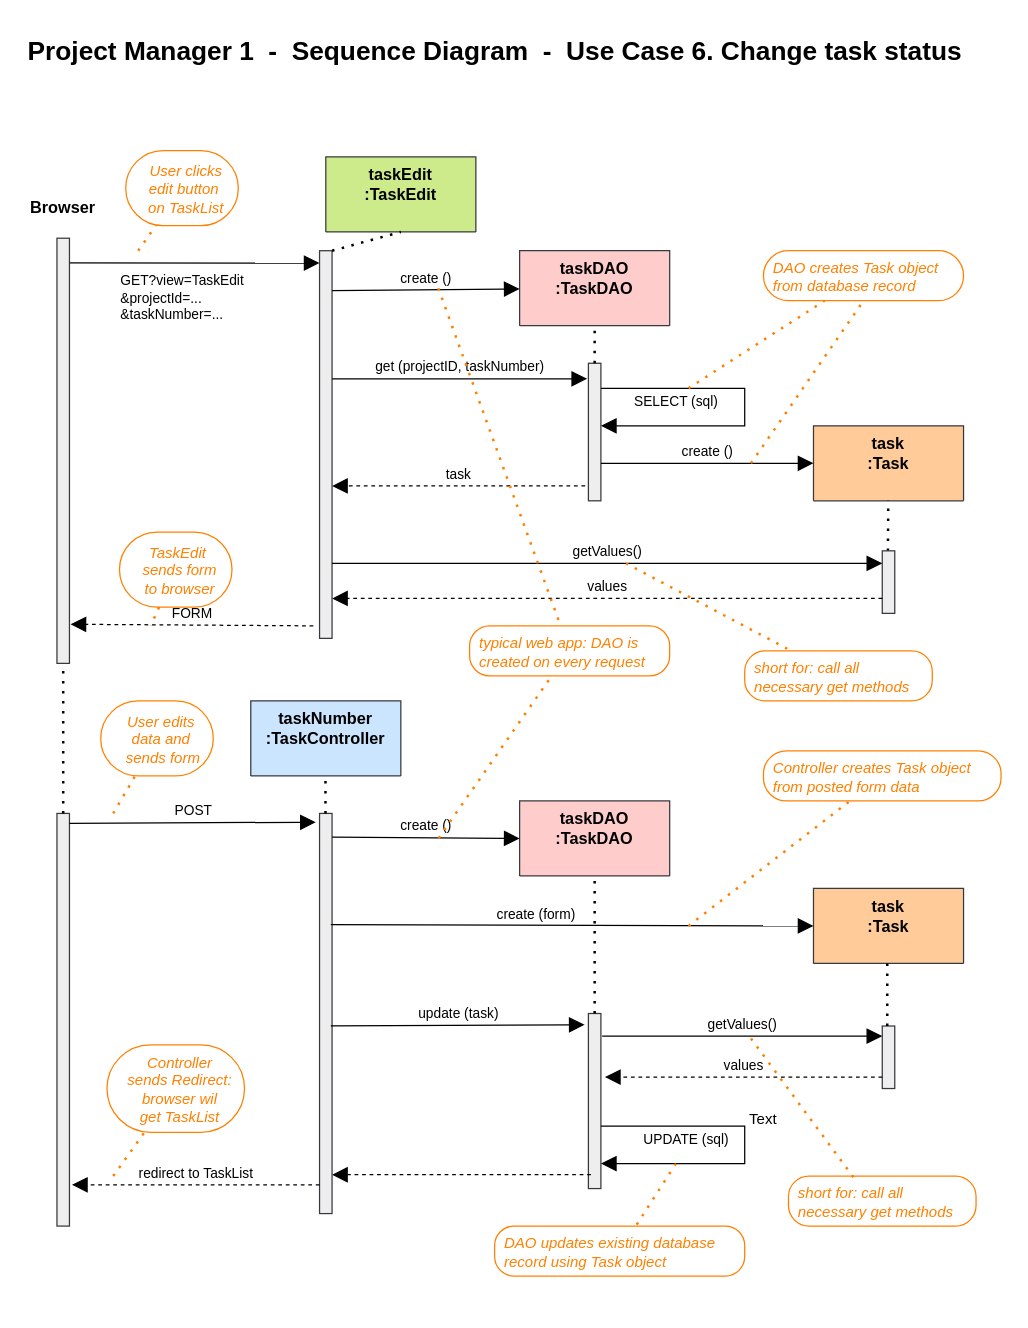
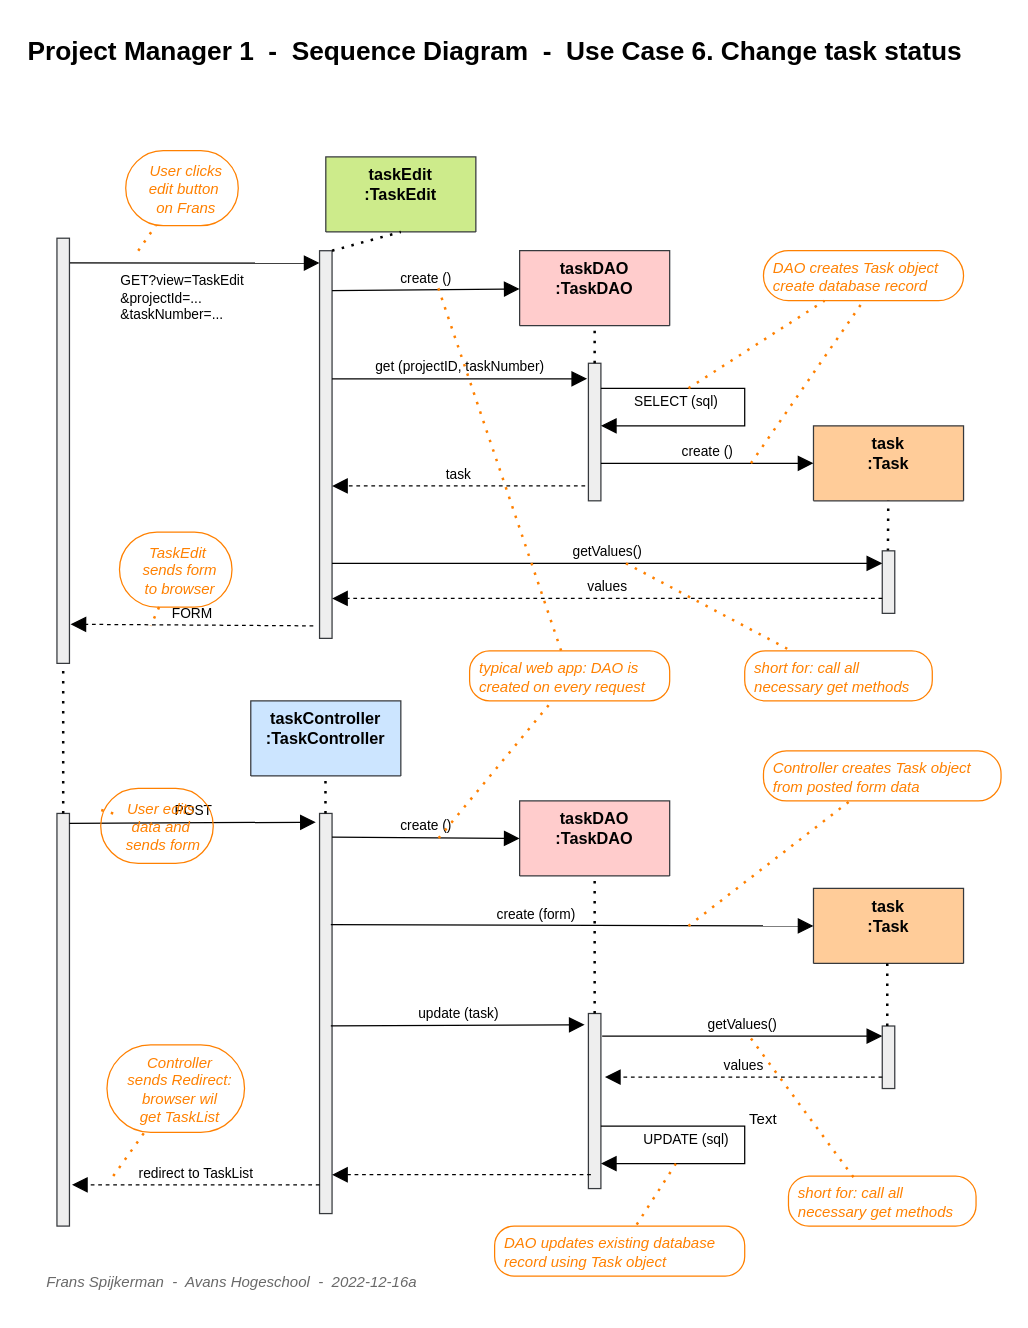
node "User clicks edit button on TaskList": label "User clicks edit button on TaskList" -> "User clicks edit button on Frans"
node "Browser": removed
node "DAO creates Task object from database record": label "DAO creates Task object from database record" -> "DAO creates Task object create database record"
node "typical web app: DAO is created on every request": moved (569, 651) -> (569, 676)
node "taskNumber :TaskController": label "taskNumber :TaskController" -> "taskController :TaskController"
node "User edits data and sends form": moved (157, 738) -> (157, 826)
node "Frans Spijkerman - Avans Hogeschool - 2022-12-16a": added
